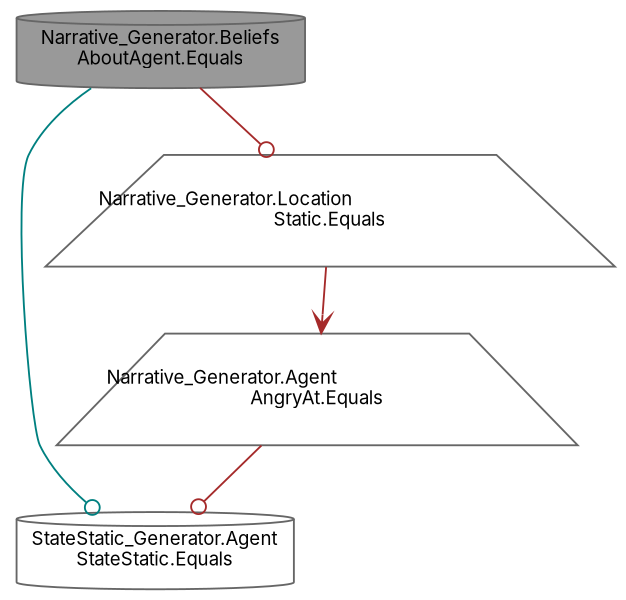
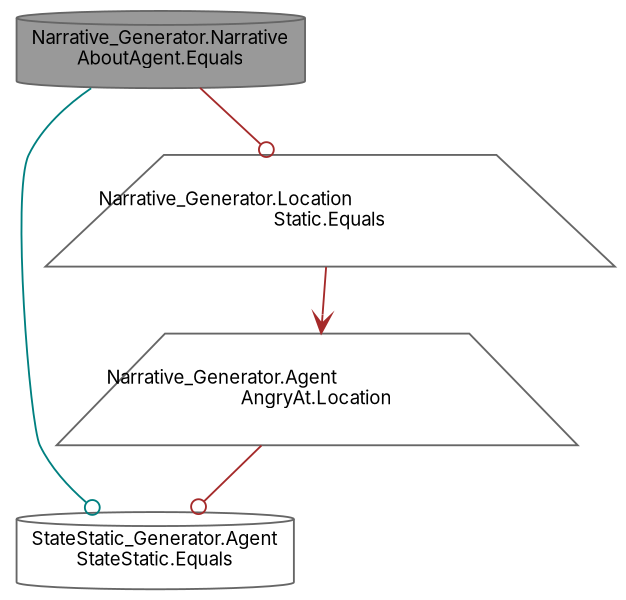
node "Narrative_Generator.Beliefs AboutAgent.Equals": label "Narrative_Generator.Beliefs AboutAgent.Equals" -> "Narrative_Generator.Narrative AboutAgent.Equals"
node "Narrative_Generator.Agent AngryAt.Equals": label "Narrative_Generator.Agent AngryAt.Equals" -> "Narrative_Generator.Agent AngryAt.Location"
